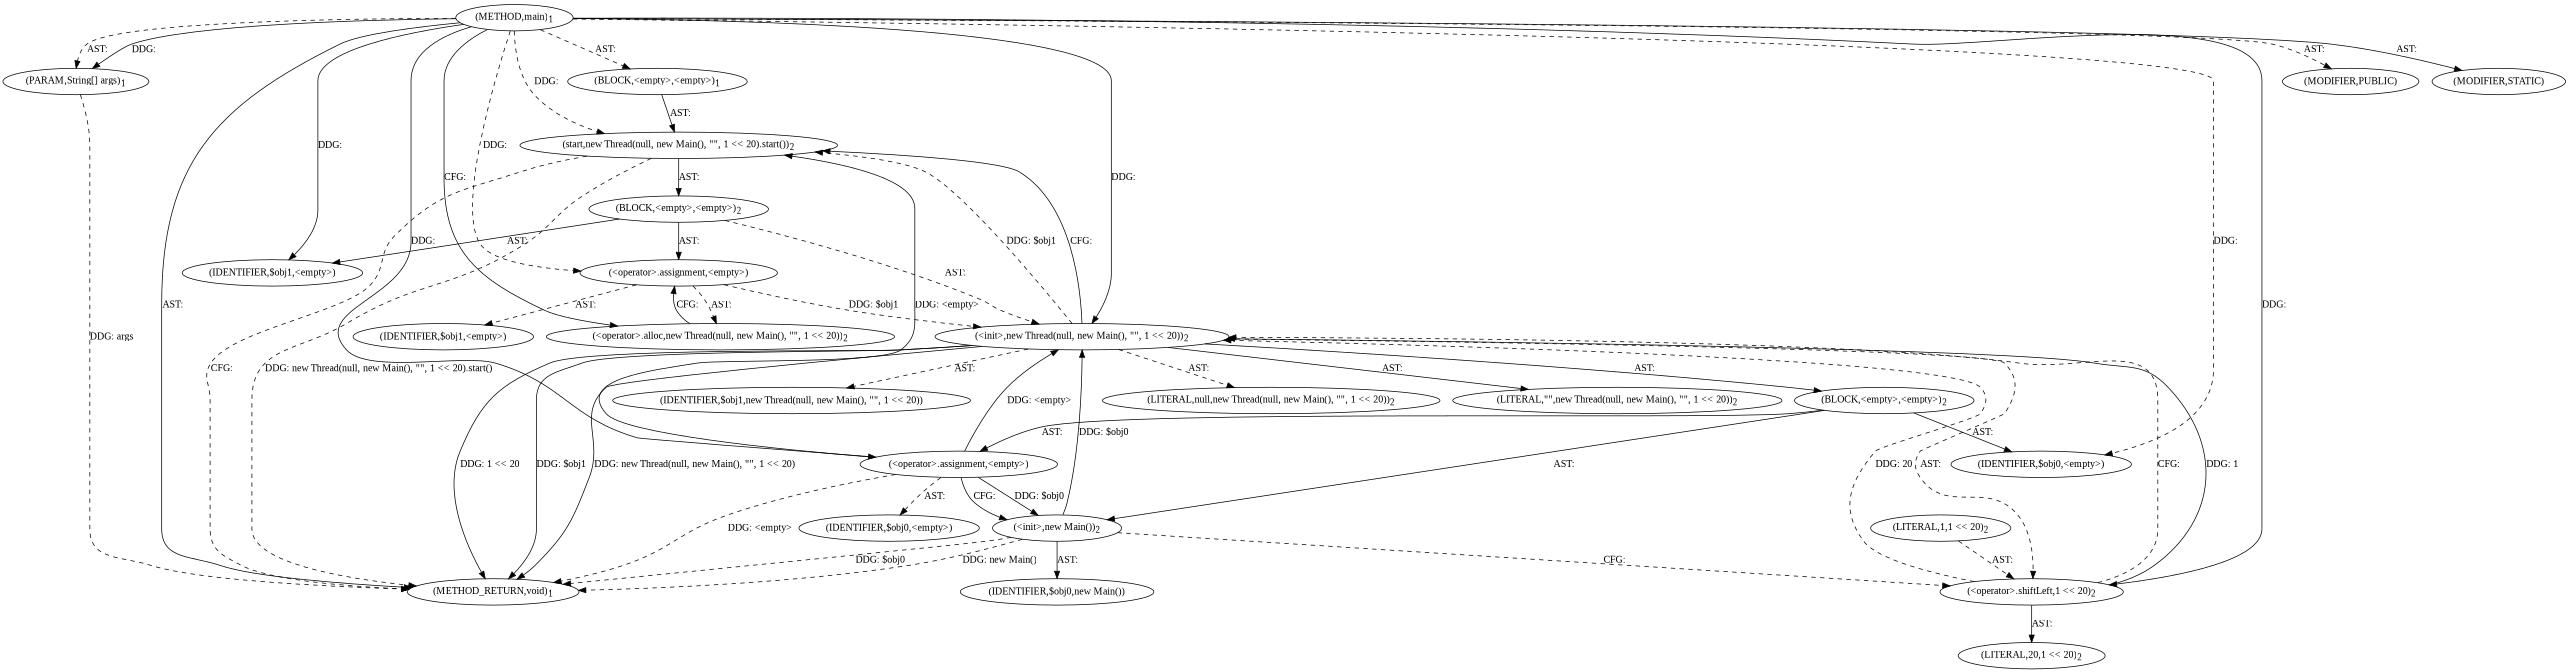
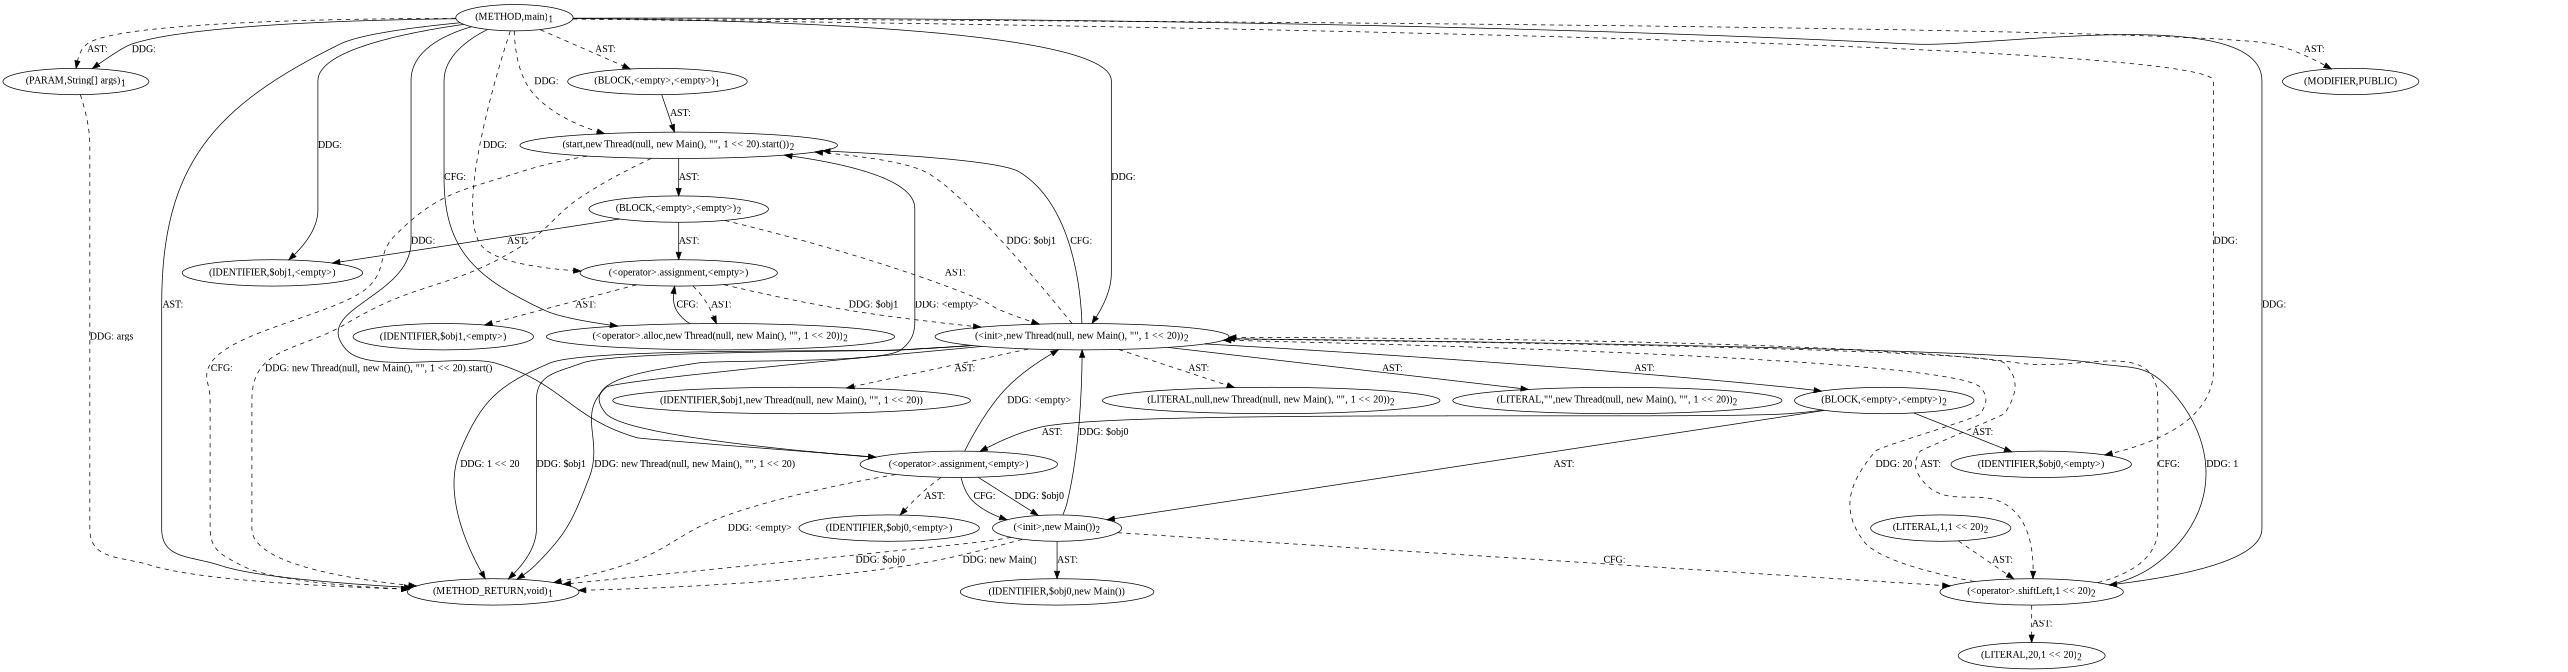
node "(MODIFIER,STATIC)": removed
edge "(<operator>.shiftLeft,1 << 20)" -> "(LITERAL,20,1 << 20)": style solid -> dashed
